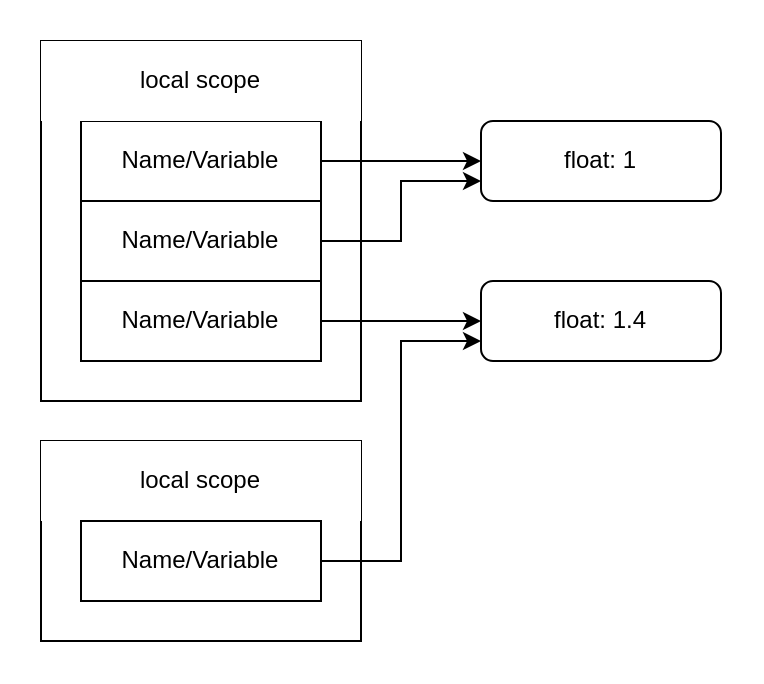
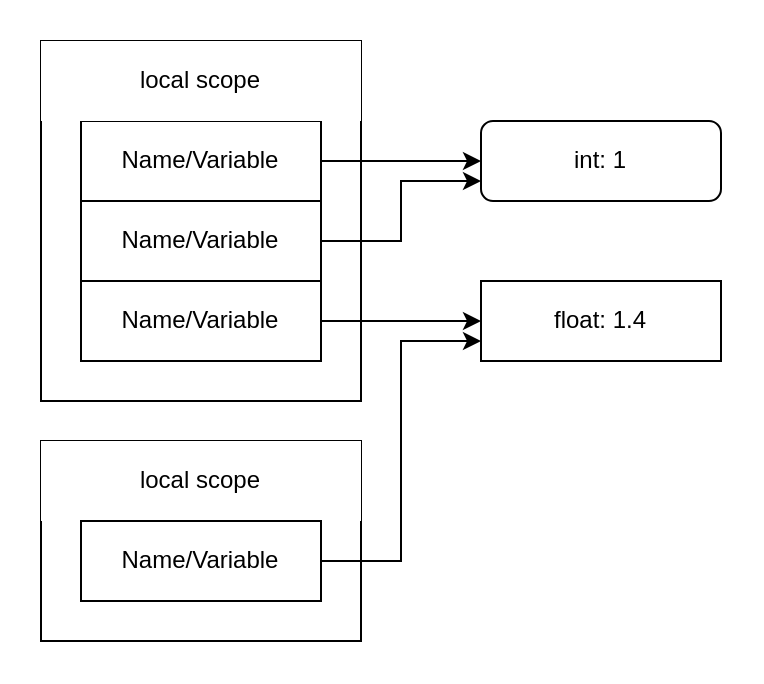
node "float: 1": label "float: 1" -> "int: 1"
node "float: 1.4": shape rounded rectangle -> rectangle
